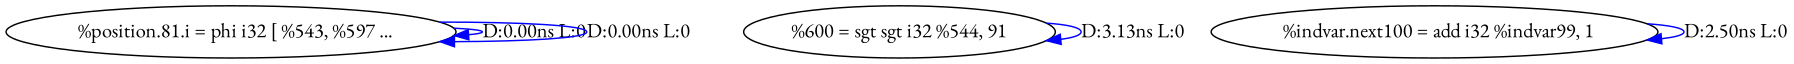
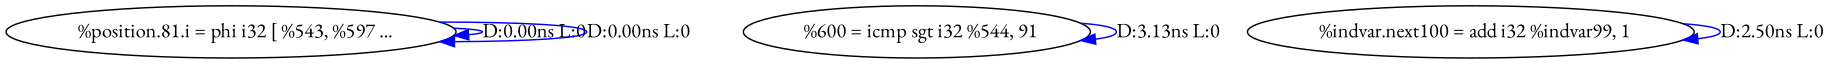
node "%600 = sgt sgt i32 %544, 91": label "%600 = sgt sgt i32 %544, 91" -> "%600 = icmp sgt i32 %544, 91"
